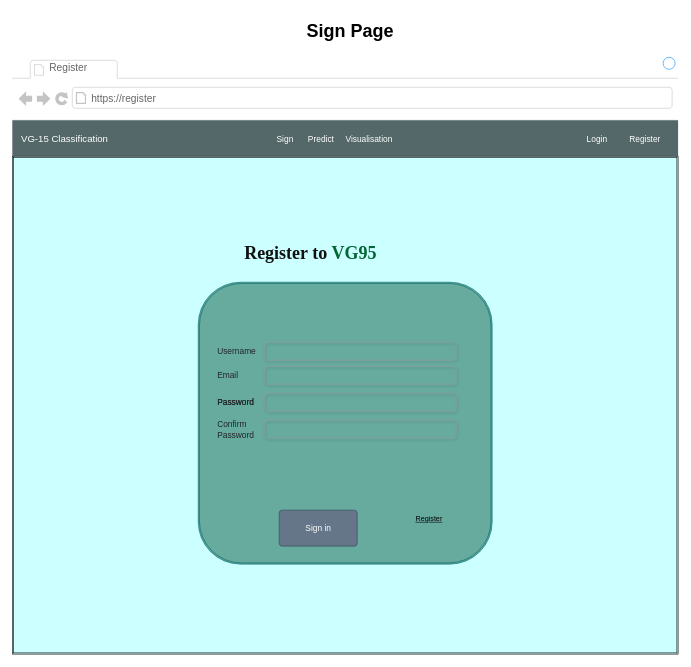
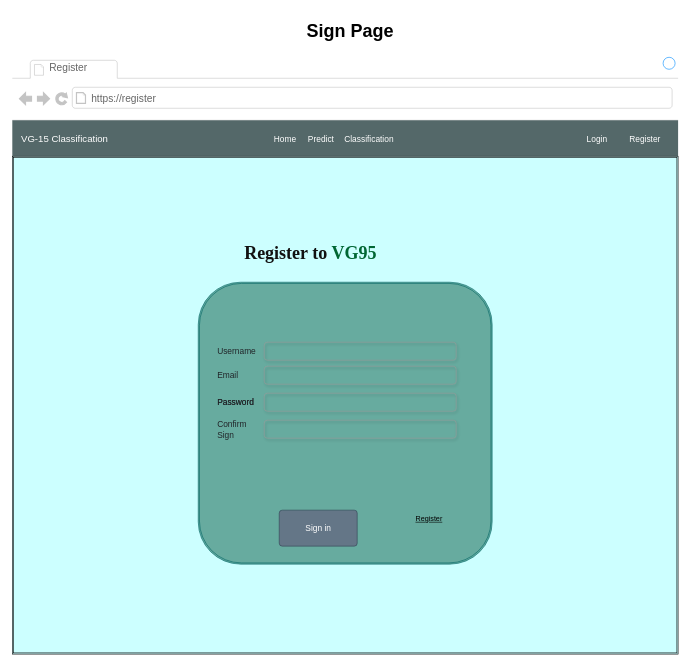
node "Sign": label "Sign" -> "Home"
node "Visualisation": label "Visualisation" -> "Classification"
node "Confirm Password": label "Confirm Password" -> "Confirm Sign"
